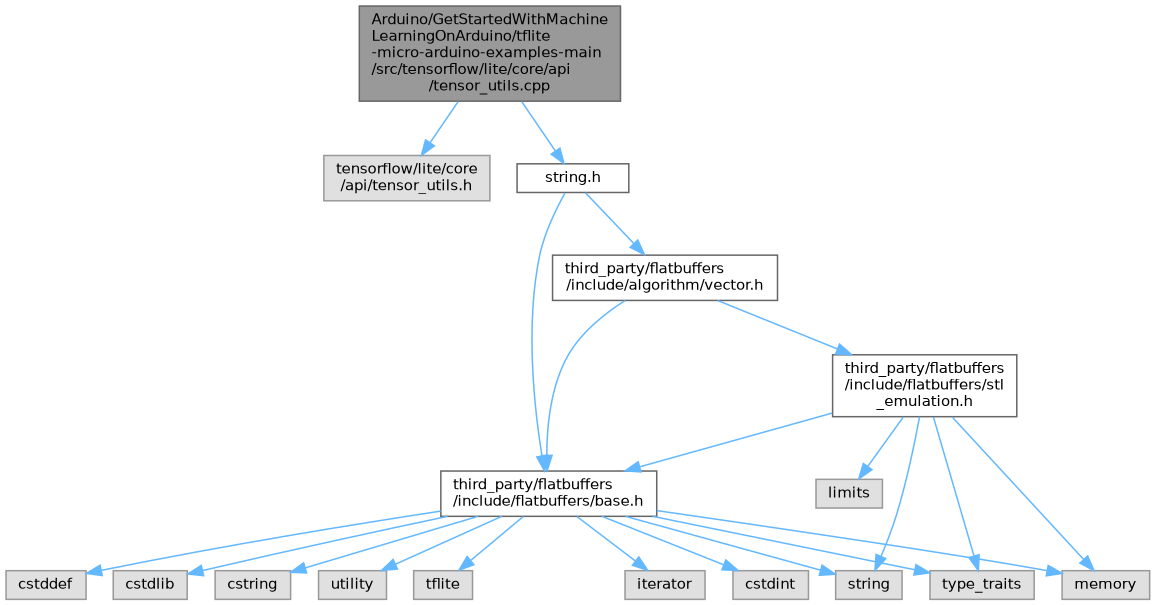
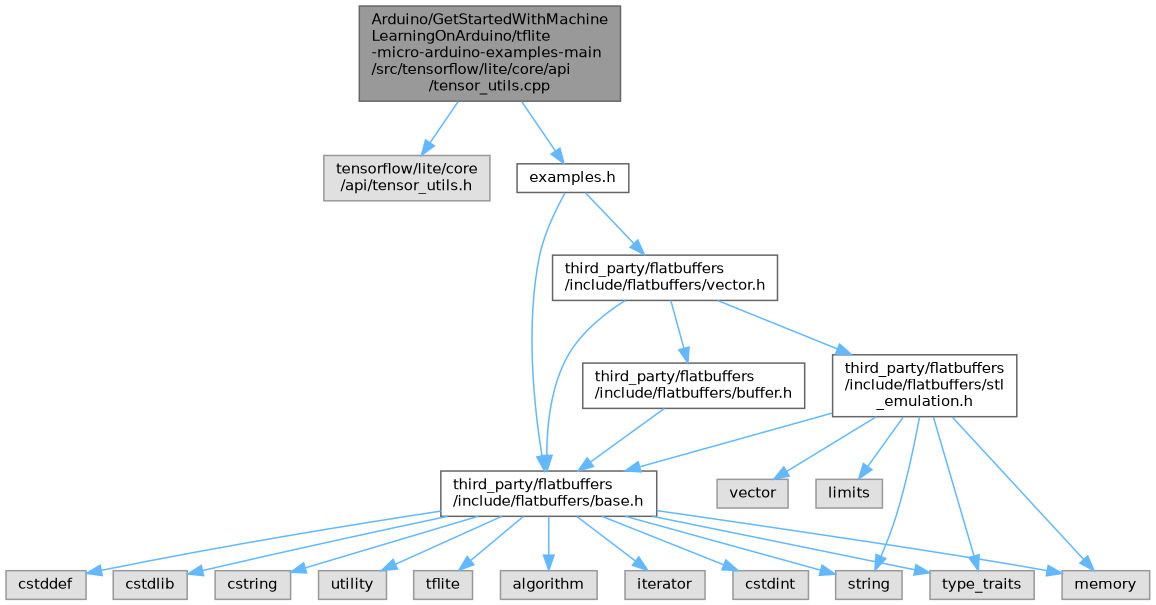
node "string.h": label "string.h" -> "examples.h"
node "third_party/flatbuffers /include/algorithm/vector.h": label "third_party/flatbuffers /include/algorithm/vector.h" -> "third_party/flatbuffers /include/flatbuffers/vector.h"
node "third_party/flatbuffers /include/flatbuffers/buffer.h": added
node "vector": added
node "algorithm": added
